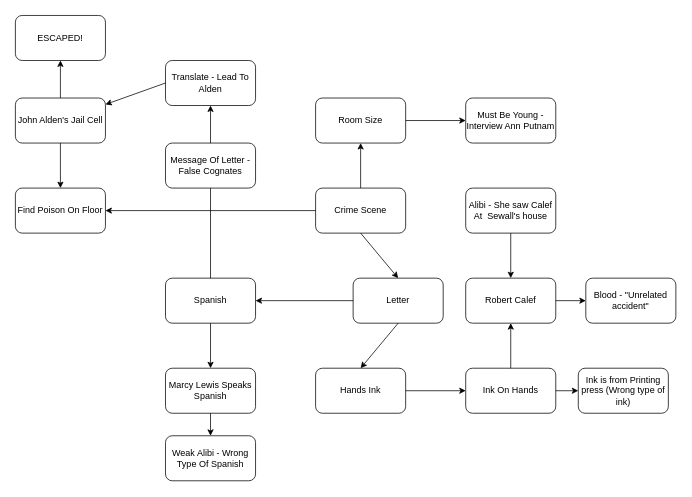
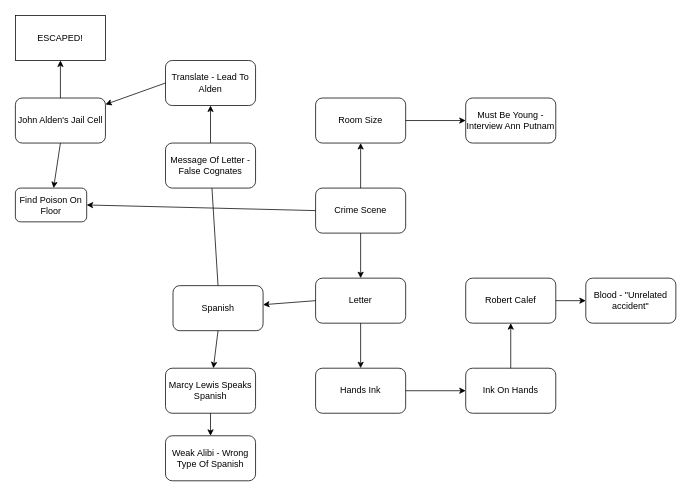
node "ESCAPED!": shape rounded rectangle -> rectangle
node "Find Poison On Floor": size 90x45 -> 71x34
node "Alibi - She saw Calef At Sewall's house": removed
edge "Alibi - She saw Calef At Sewall's house" -> "Robert Calef": removed
node "Spanish": moved (210, 300) -> (218, 308)
node "Letter": moved (398, 300) -> (360, 300)
edge "Ink On Hands" -> "Ink is from Printing press (Wrong type of ink)": removed
node "Ink is from Printing press (Wrong type of ink)": removed
